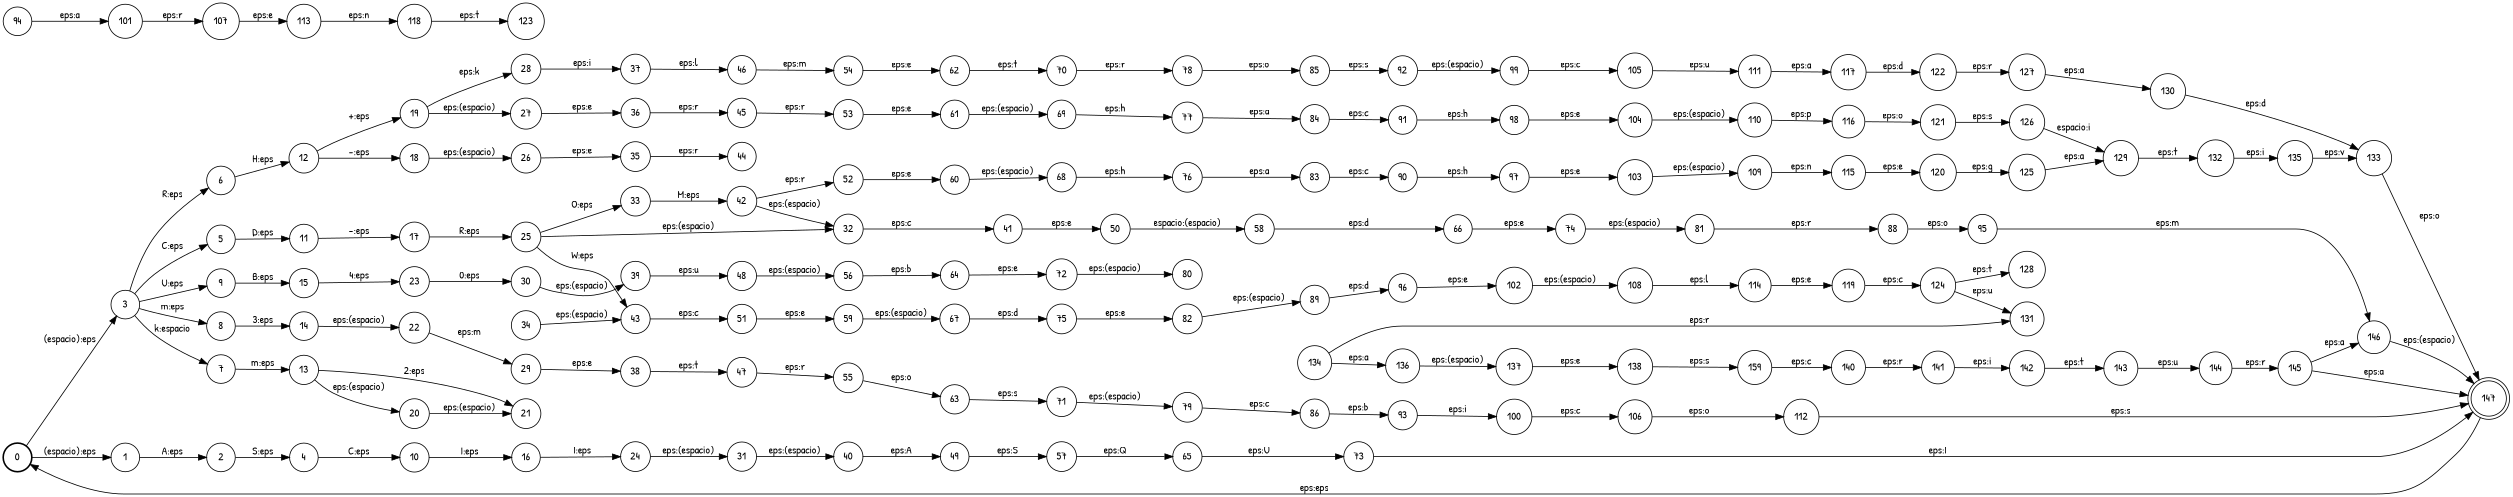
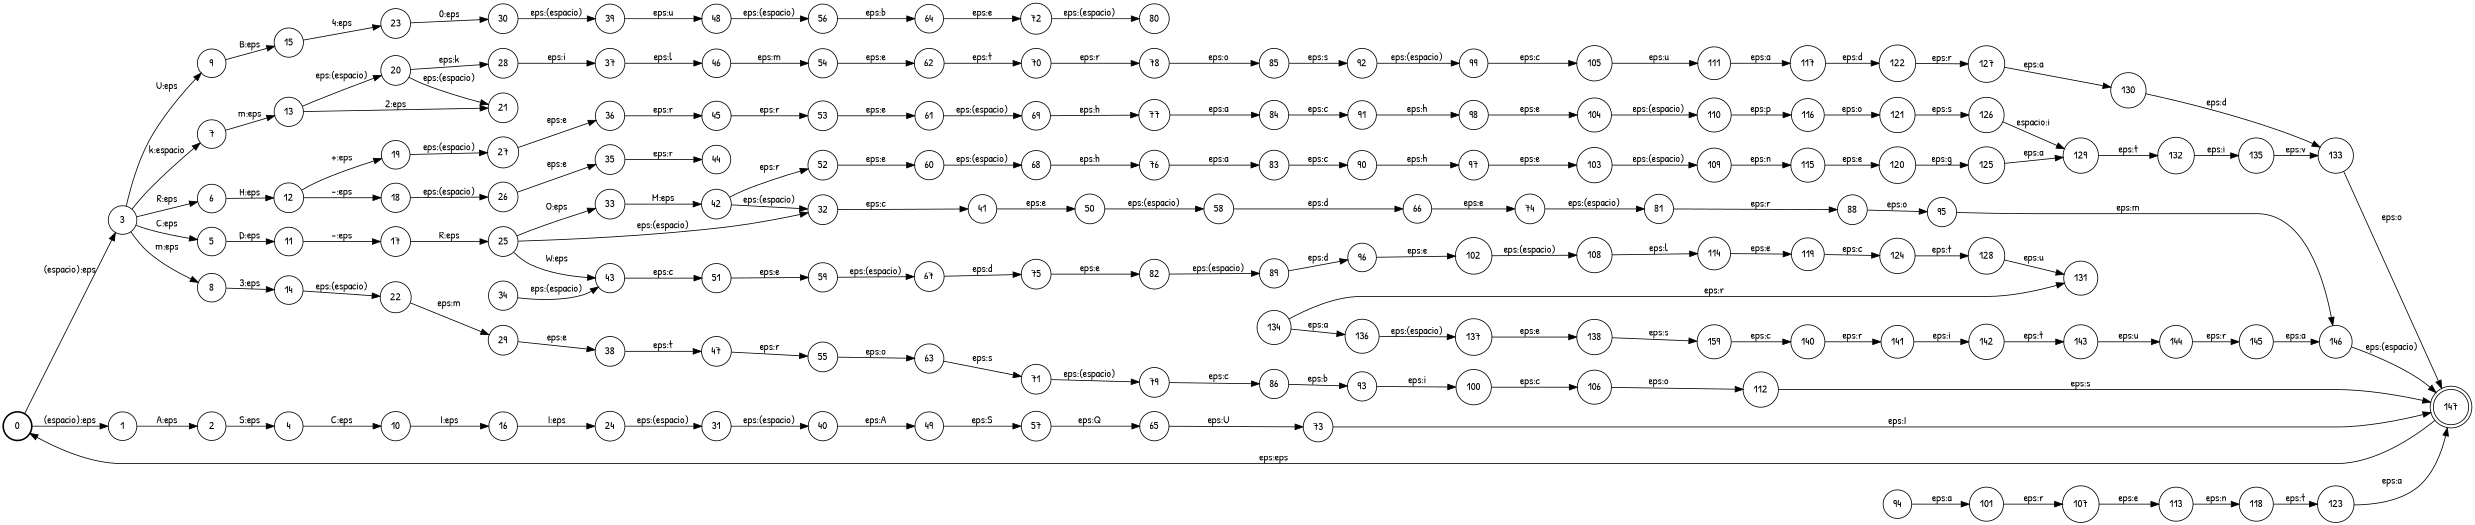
edge "19" -> "28": now "20" -> "28"
edge "50" -> "58": label "espacio:(espacio)" -> "eps:(espacio)"
edge "124" -> "131": now "128" -> "131"
edge "145" -> "147": now "123" -> "147"
